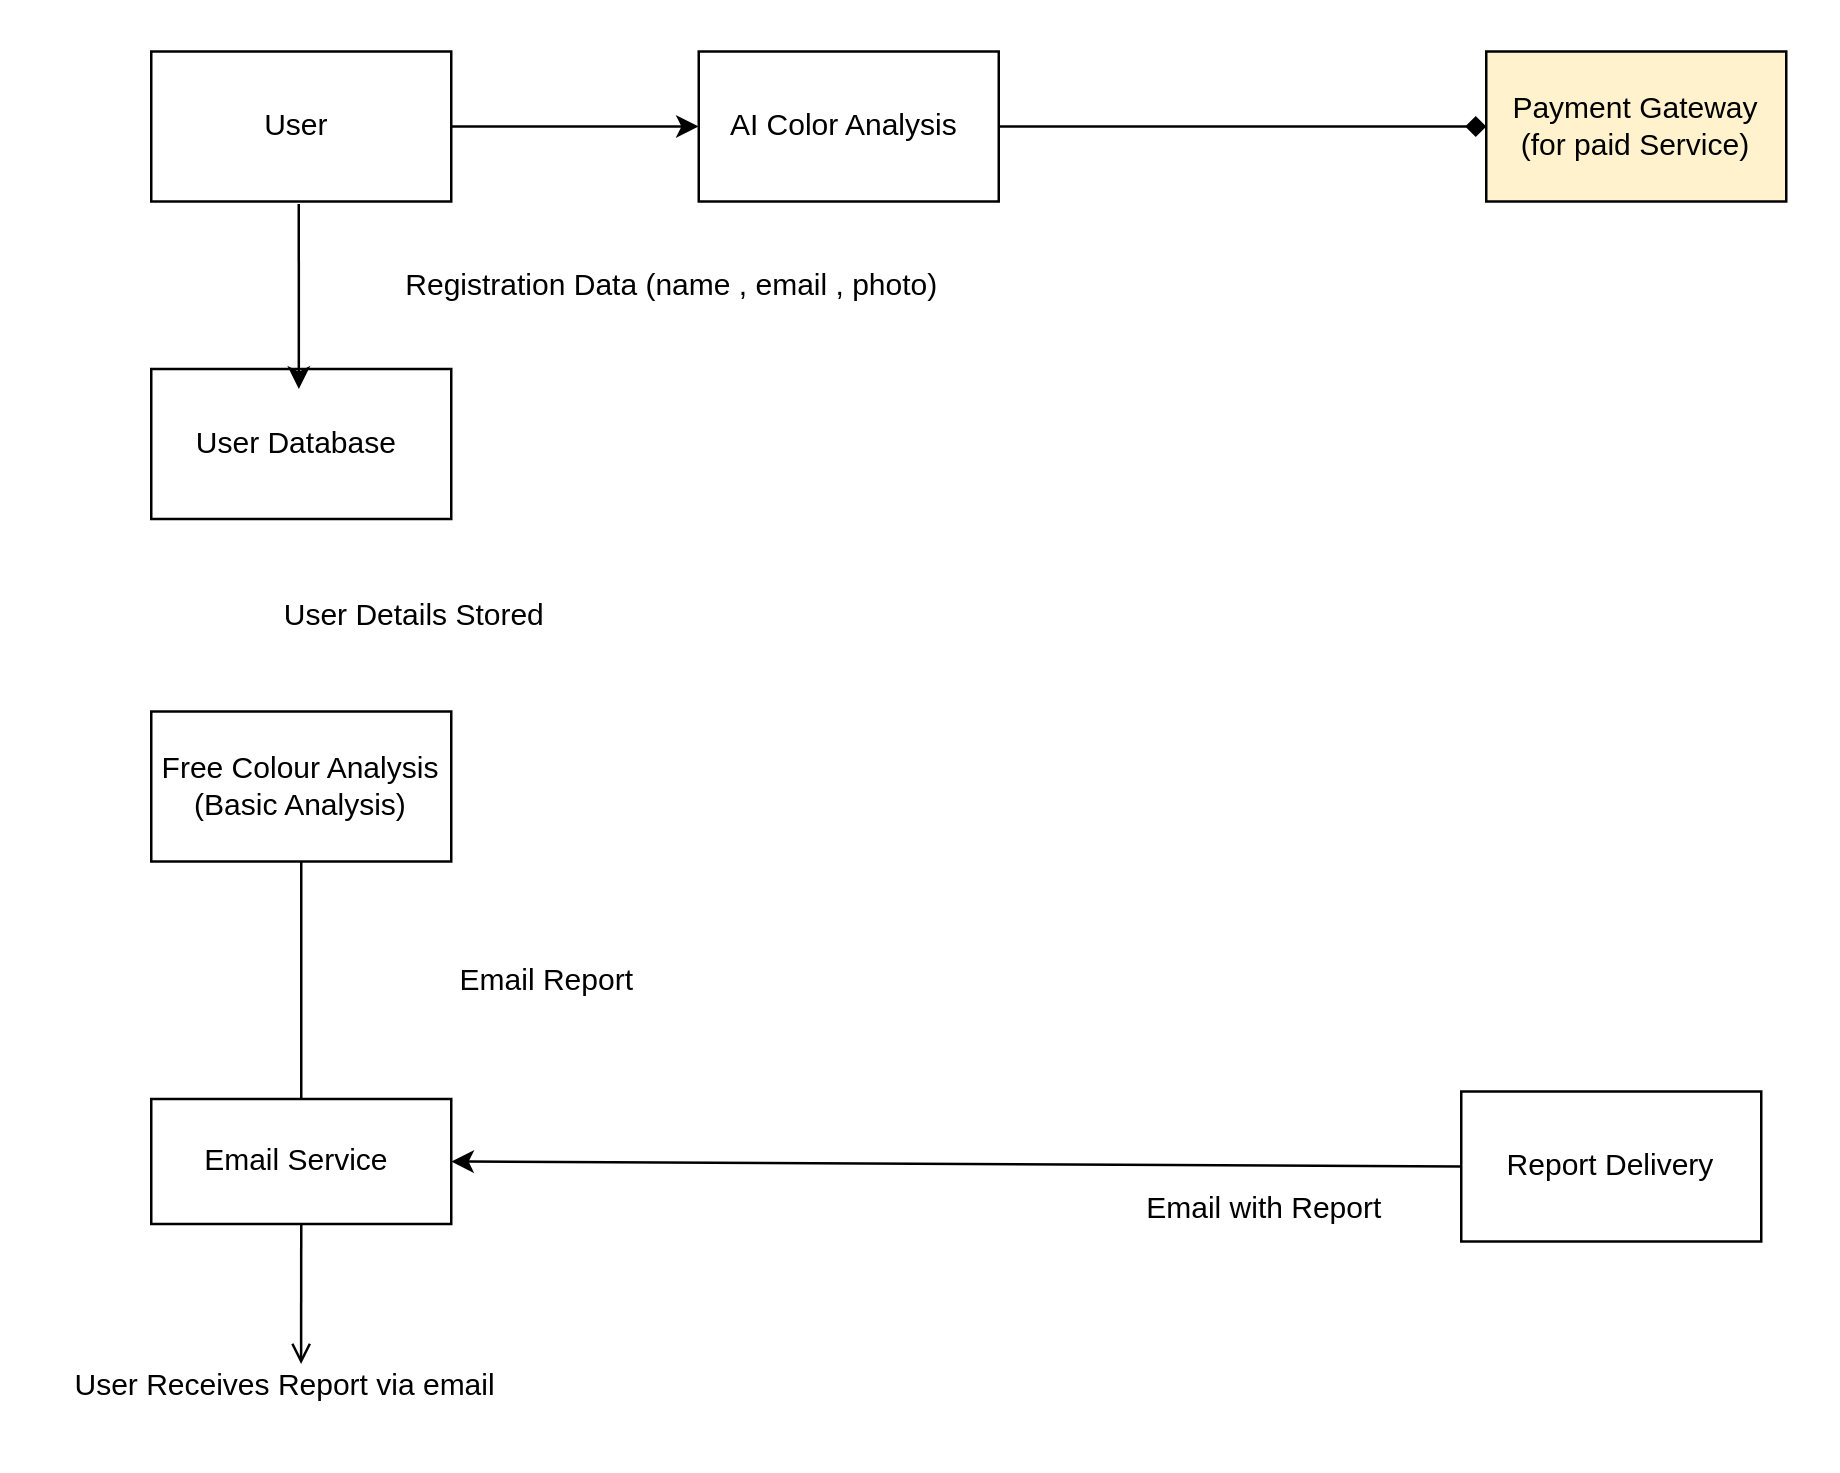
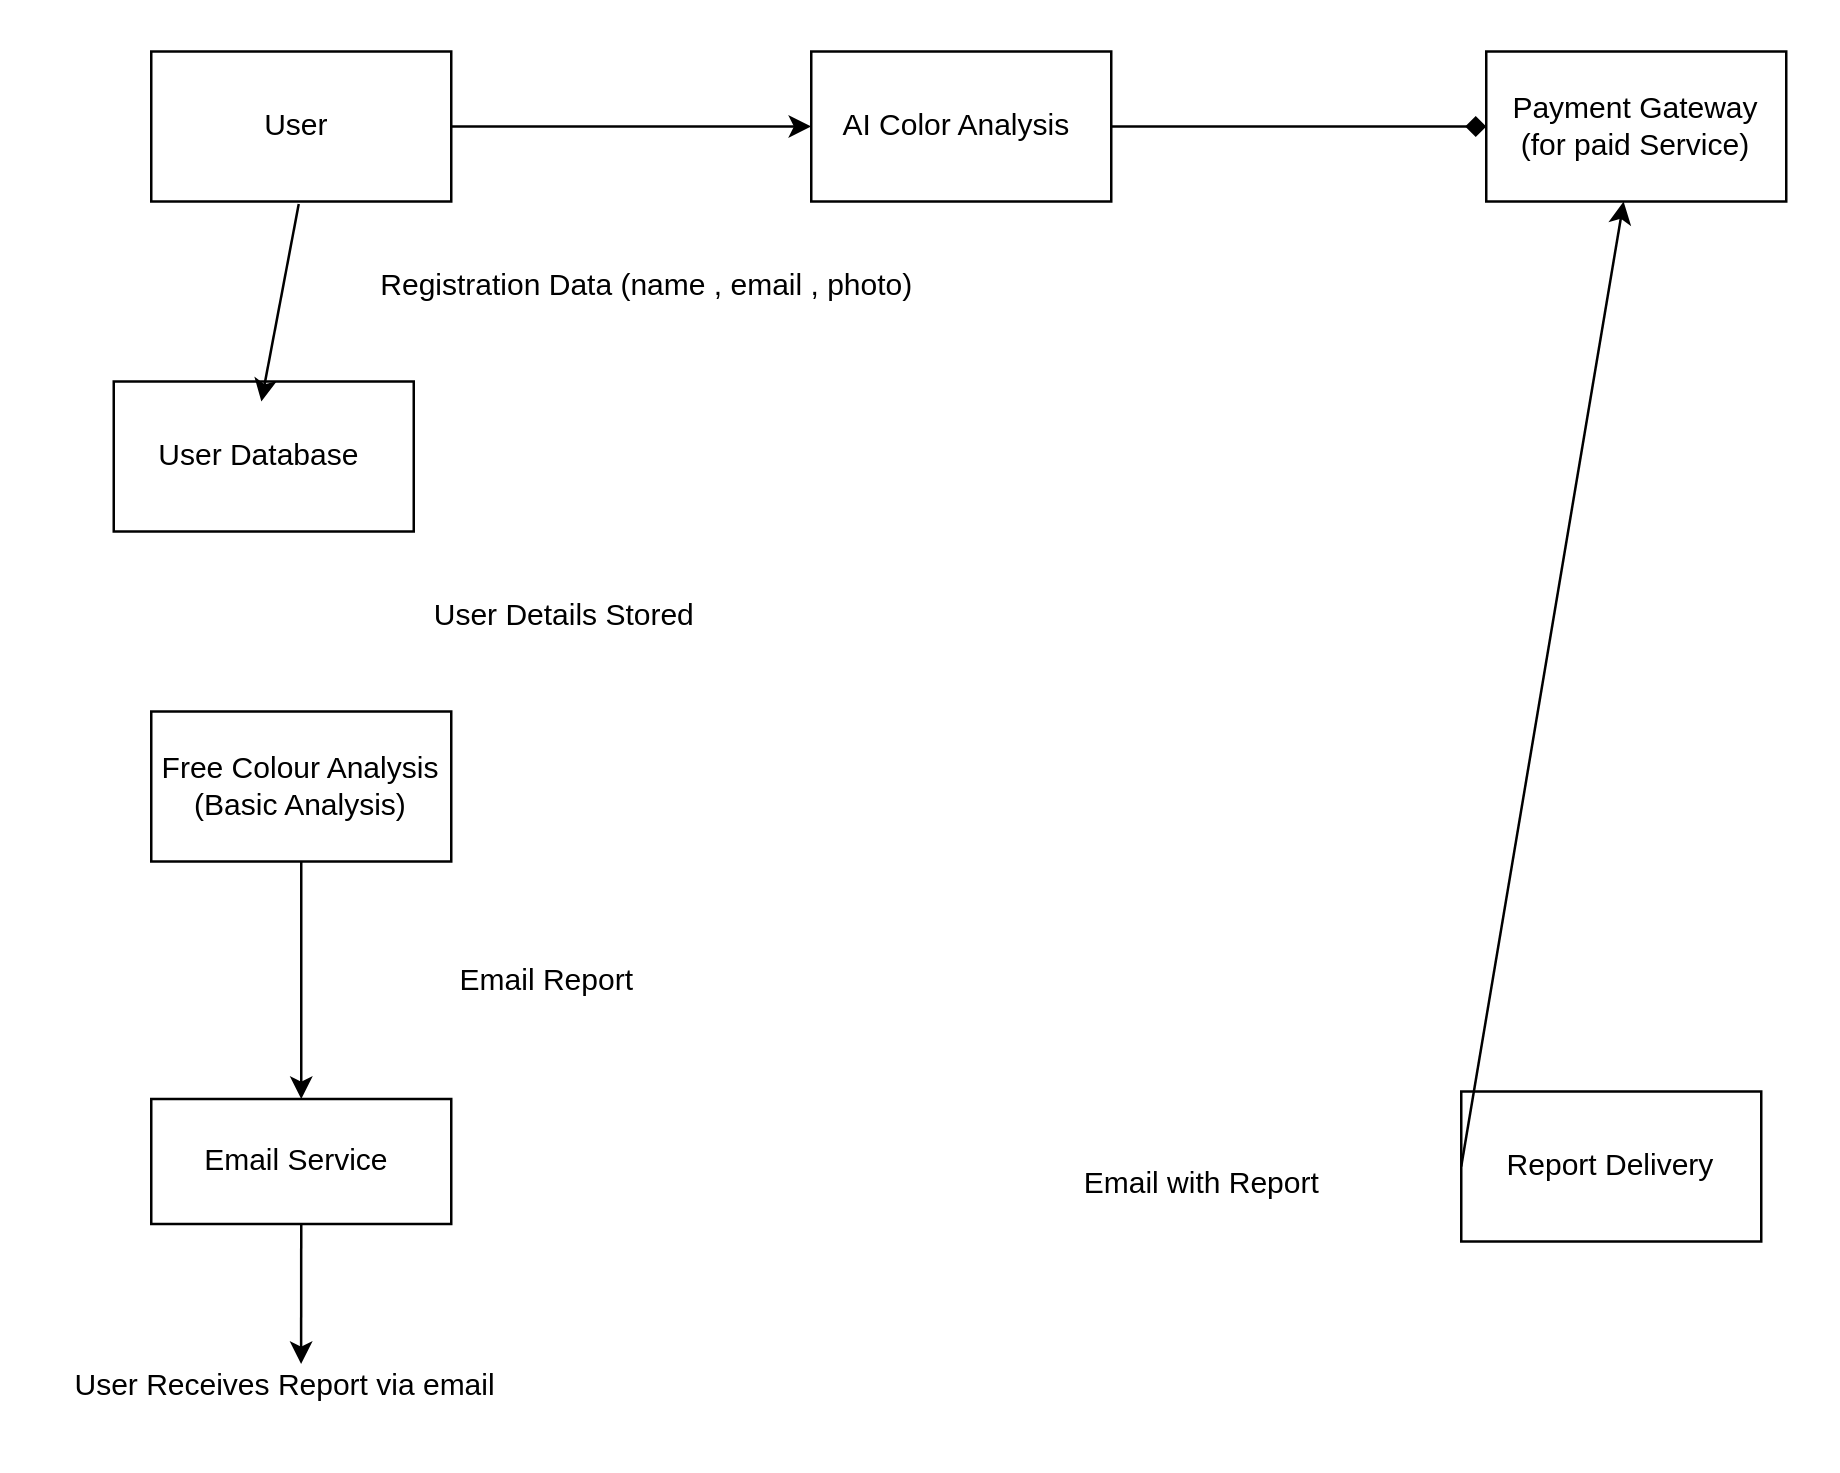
node "AI Color Analysis": moved (849, 126) -> (961, 126)
node "Payment Gateway (for paid Service)": fillcolor #fff2cc -> #ffffff
node "Registration Data (name , email , photo)": moved (670, 286) -> (645, 286)
node "User Database": moved (301, 444) -> (264, 456)
node "User Details Stored": moved (414, 616) -> (564, 616)
edge "Free Colour Analysis (Basic Analysis)" -- "Email Service": arrowhead none -> classic
edge "Report Delivery" -> "Email Service": now "Report Delivery" -> "Payment Gateway (for paid Service)"
node "Email with Report": moved (1264, 1209) -> (1201, 1184)
edge "Email Service" -> "User Receives Report via email": arrowhead open -> classic
